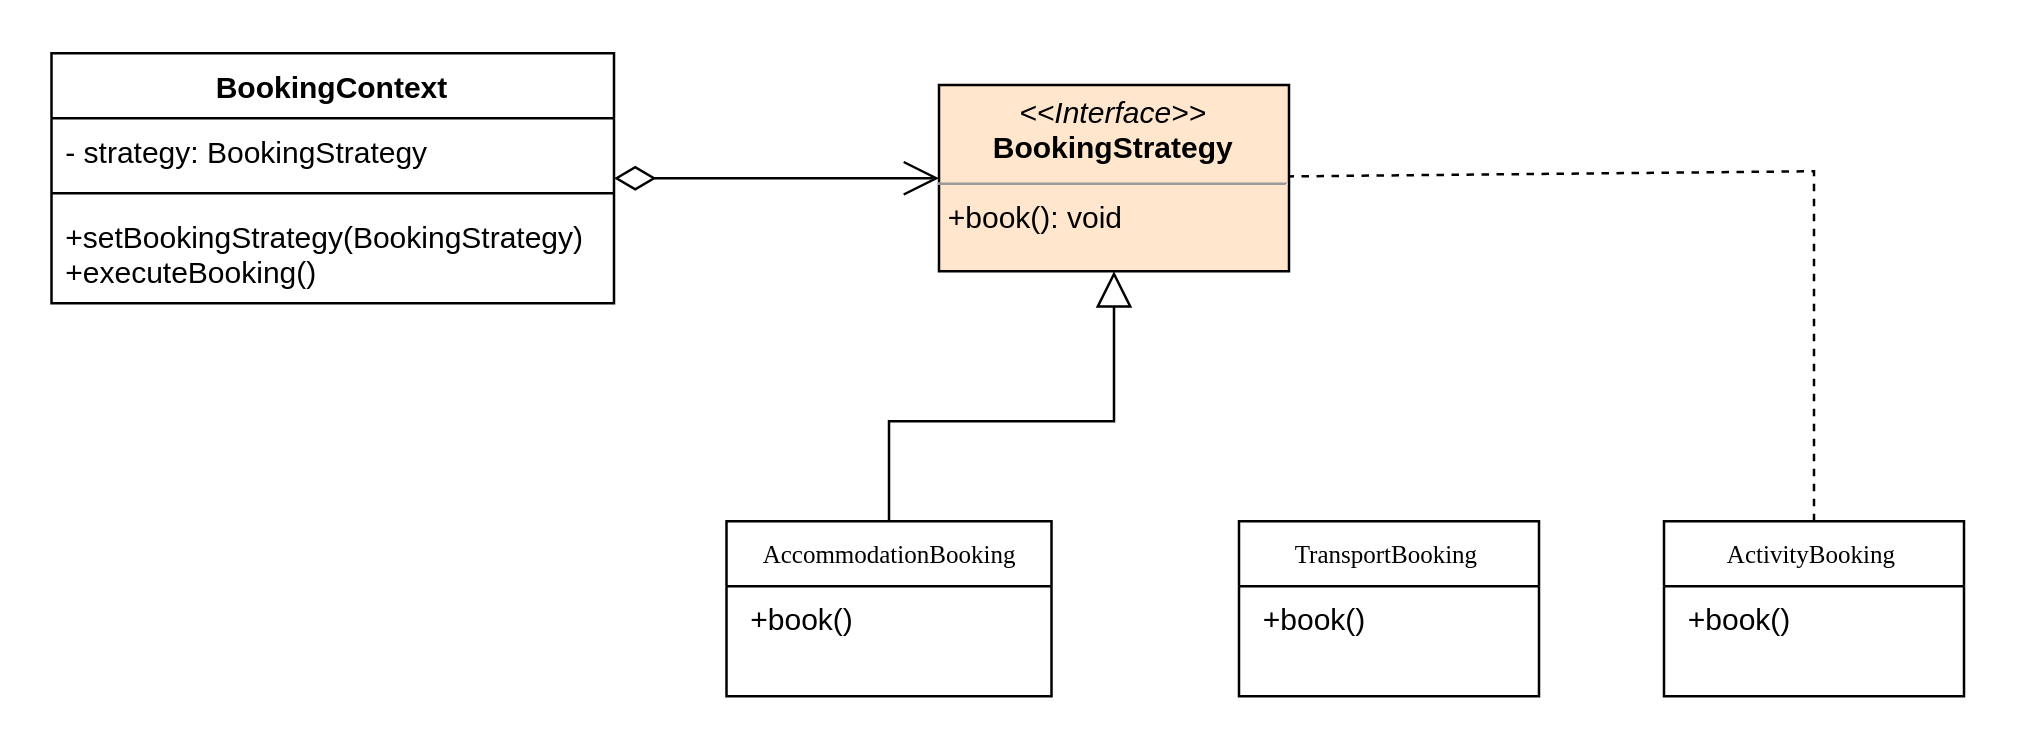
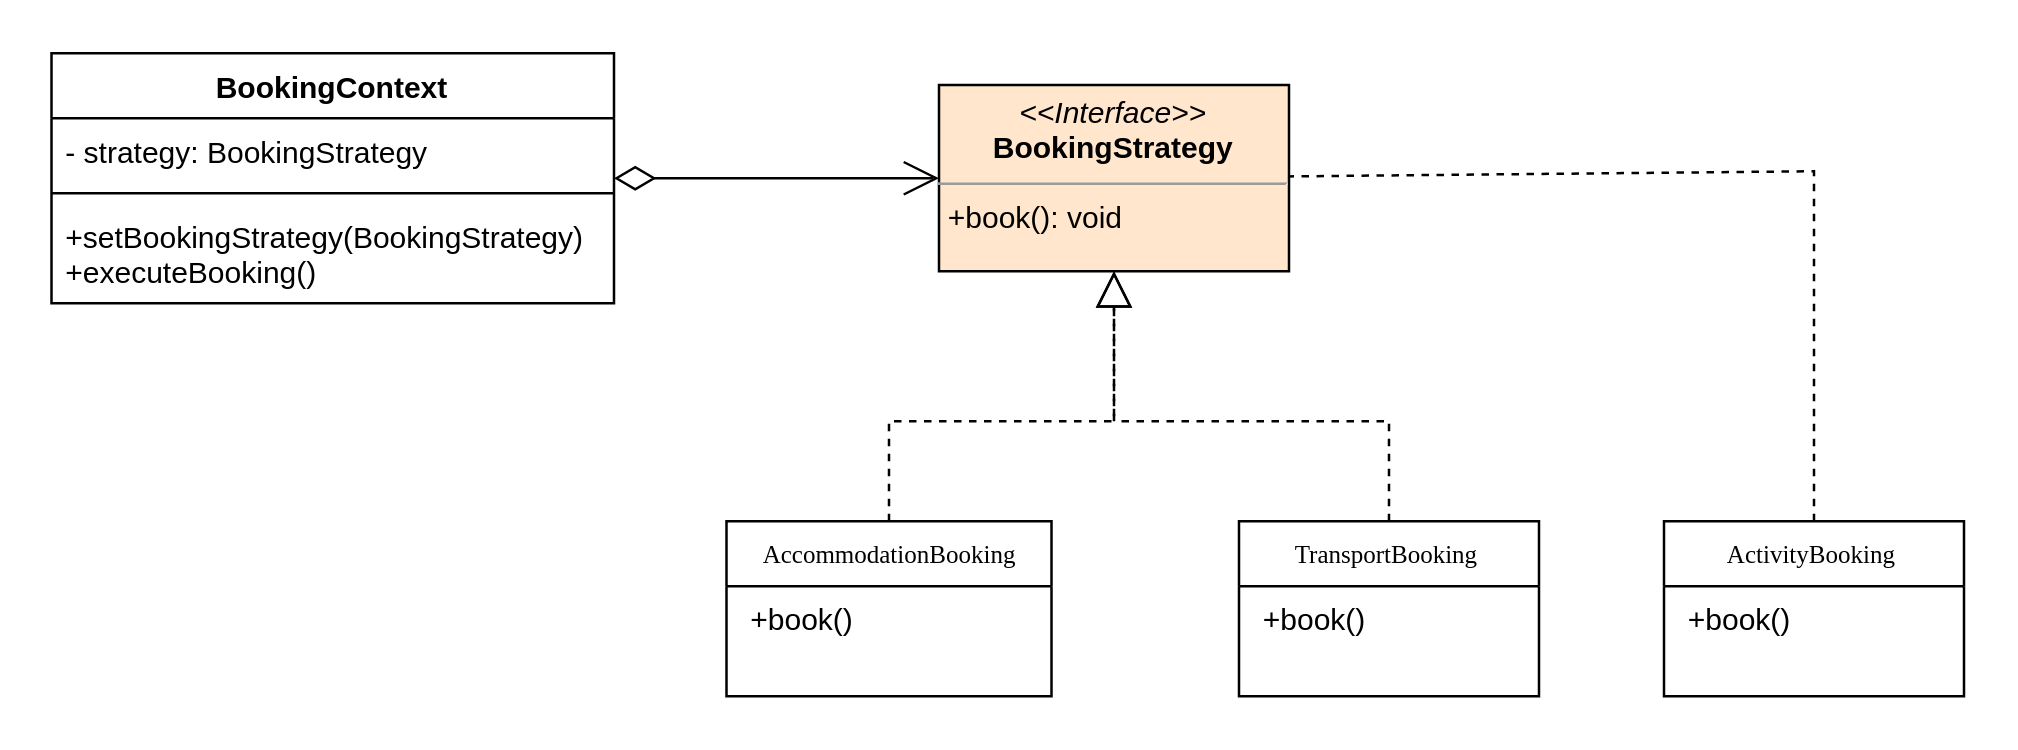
edge "AccommodationBooking" -> "<<Interface>> BookingStrategy +book(): void": style solid -> dashed
edge "TransportBooking" -> "<<Interface>> BookingStrategy +book(): void": added
